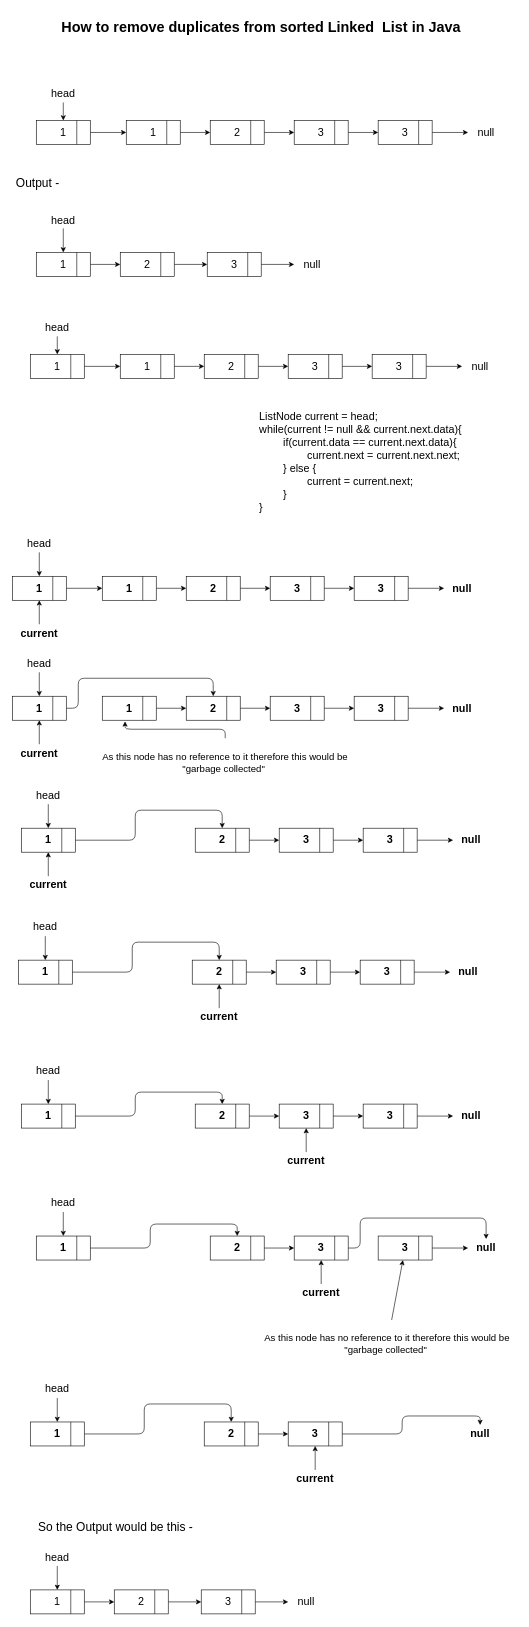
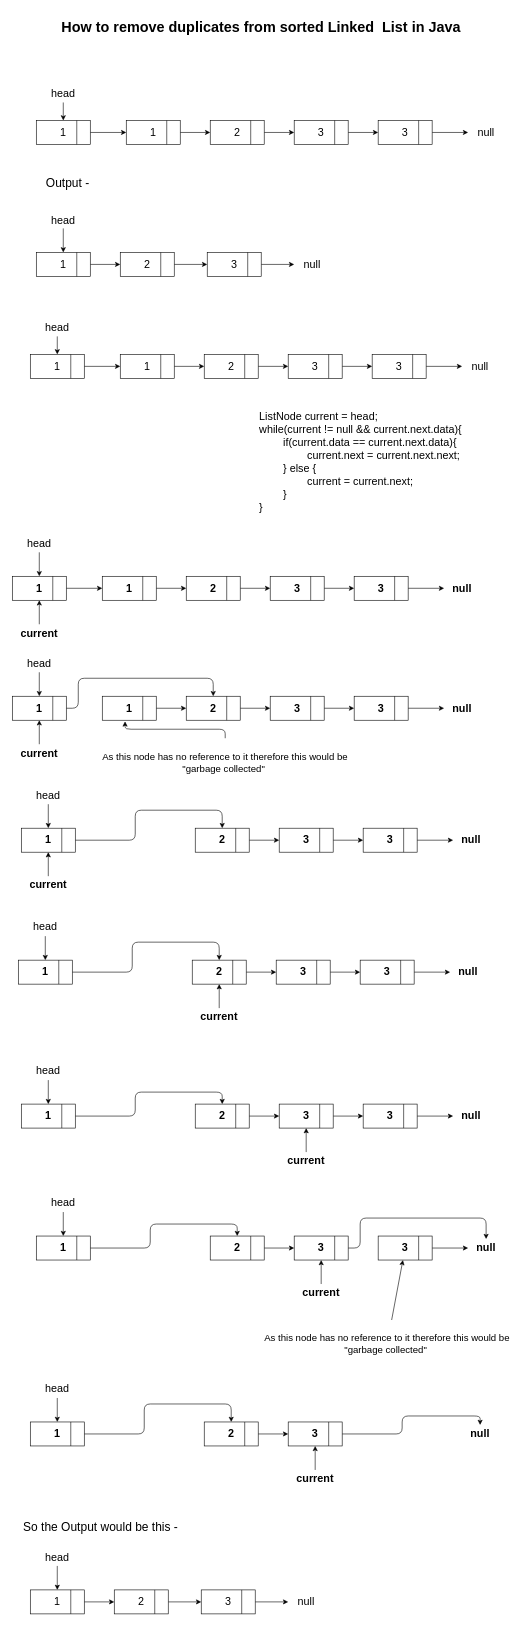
node "Output -": moved (38, 183) -> (68, 183)
node "So the Output would be this -": moved (116, 1527) -> (101, 1527)
